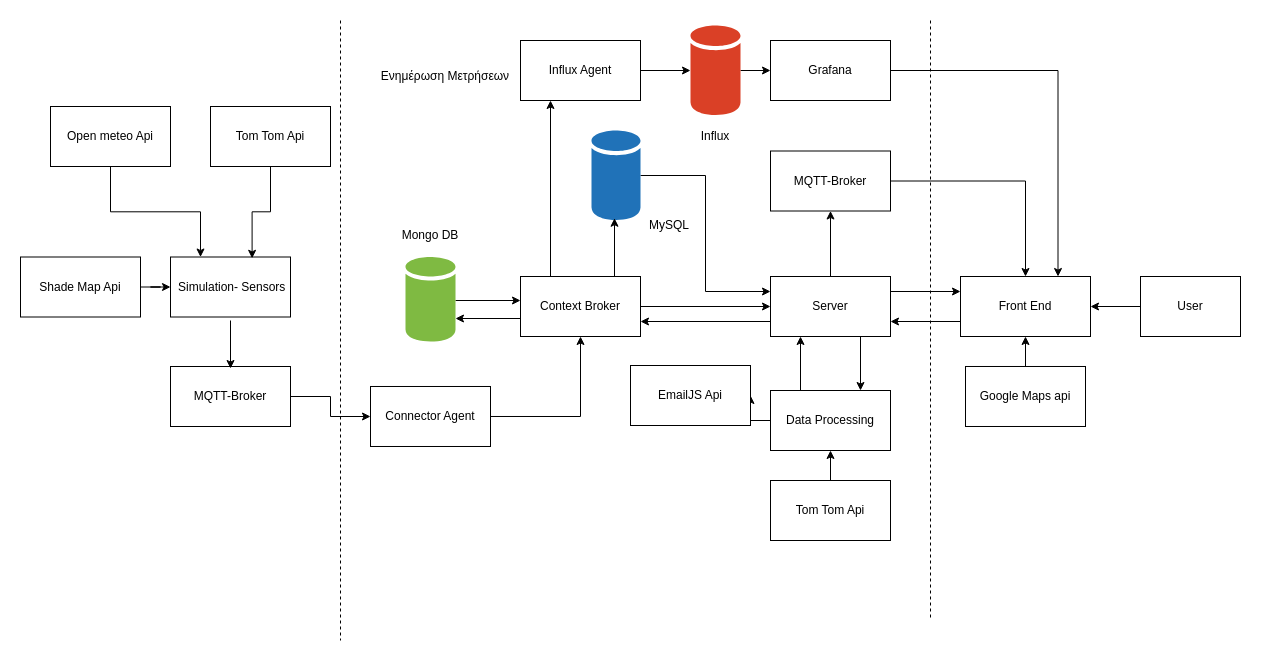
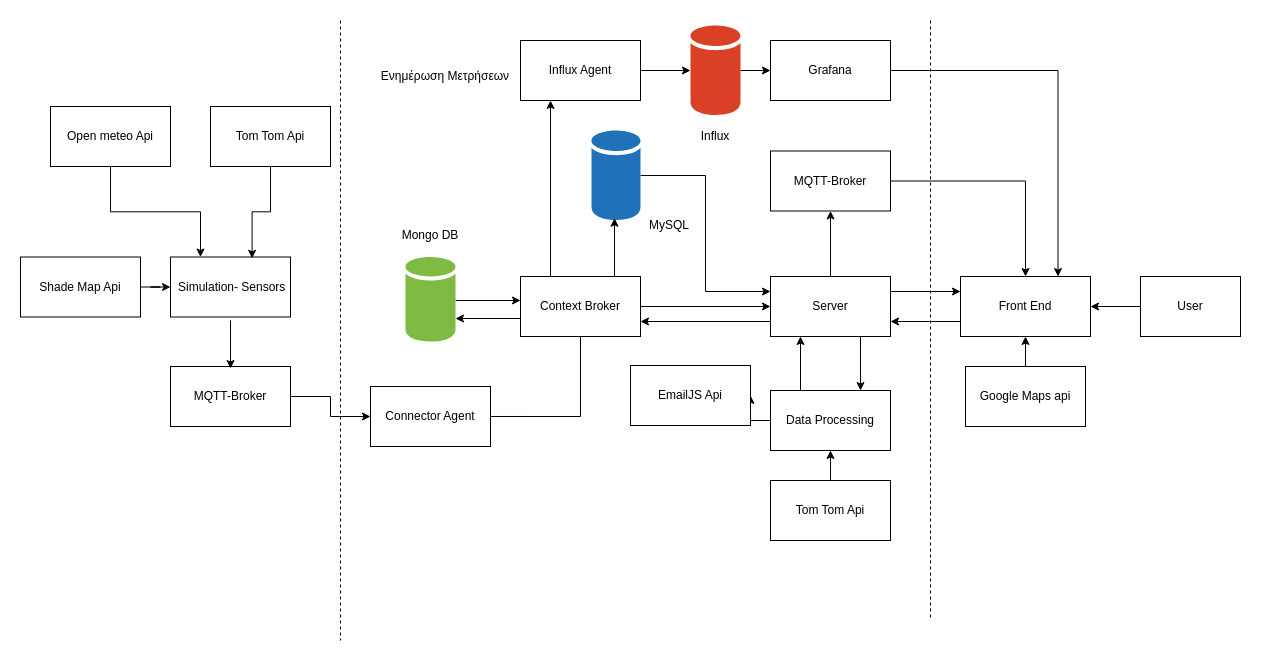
edge "Connector Agent" -> "Context Broker": arrowhead classic -> none
